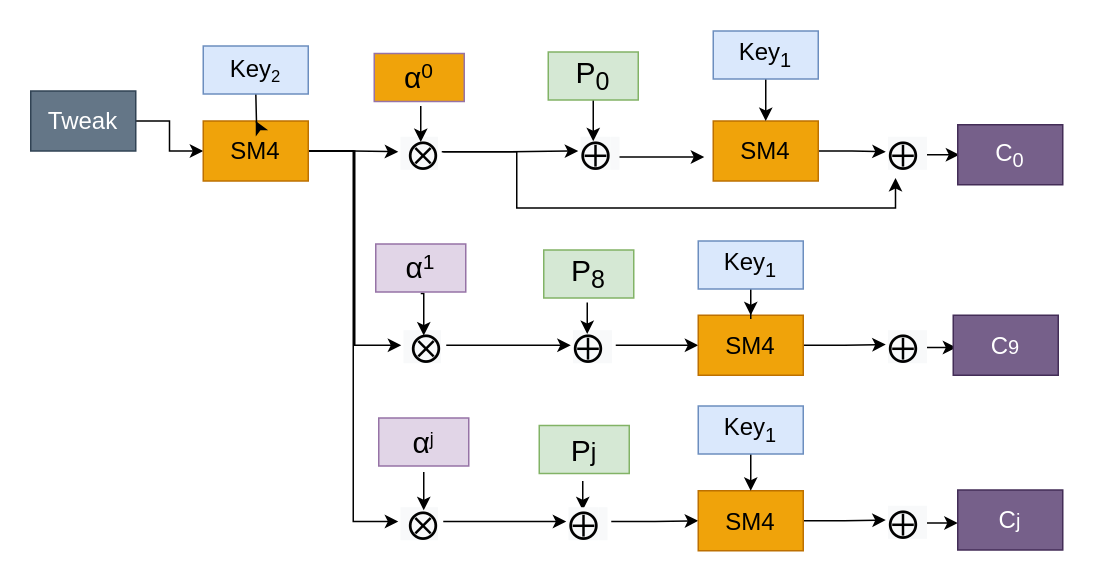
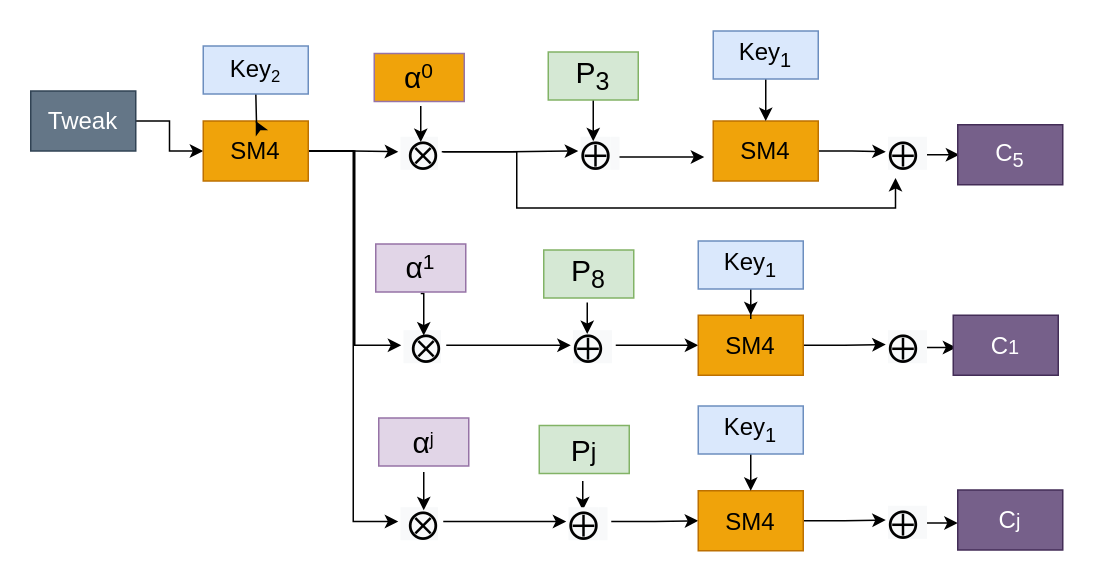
node "P0": label "P0" -> "P3"
node "C0": label "C0" -> "C5"
node "C9": label "C9" -> "C1"
